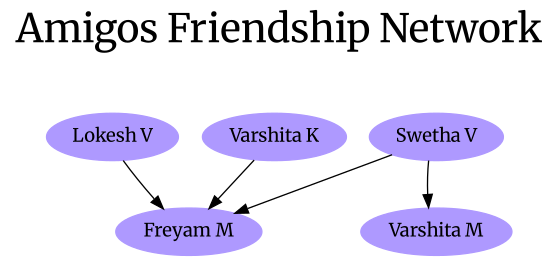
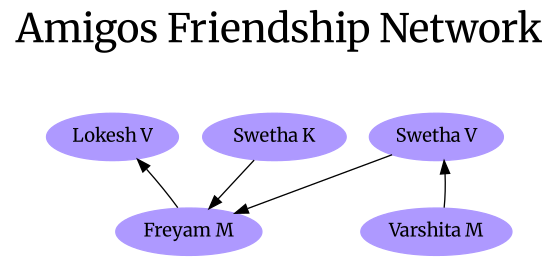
node "Varshita K": label "Varshita K" -> "Swetha K"
edge "Swetha V" -> "Varshita M": reversed
edge "Lokesh V" -> "Freyam M": reversed
